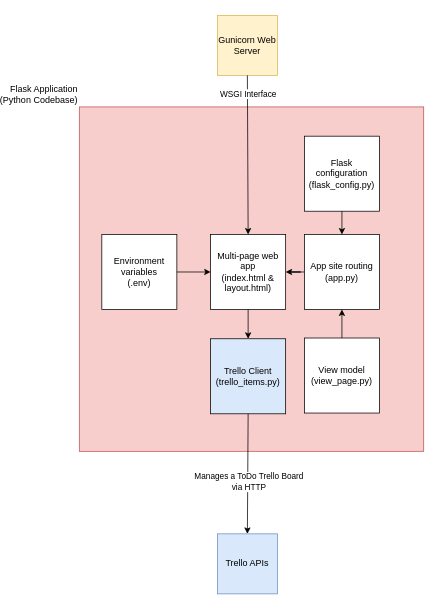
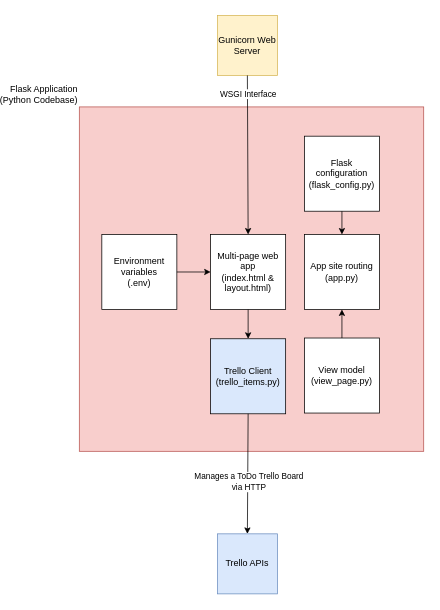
edge "App site routing (app.py)" -> "Multi-page web app (index.html & layout.html)": removed
